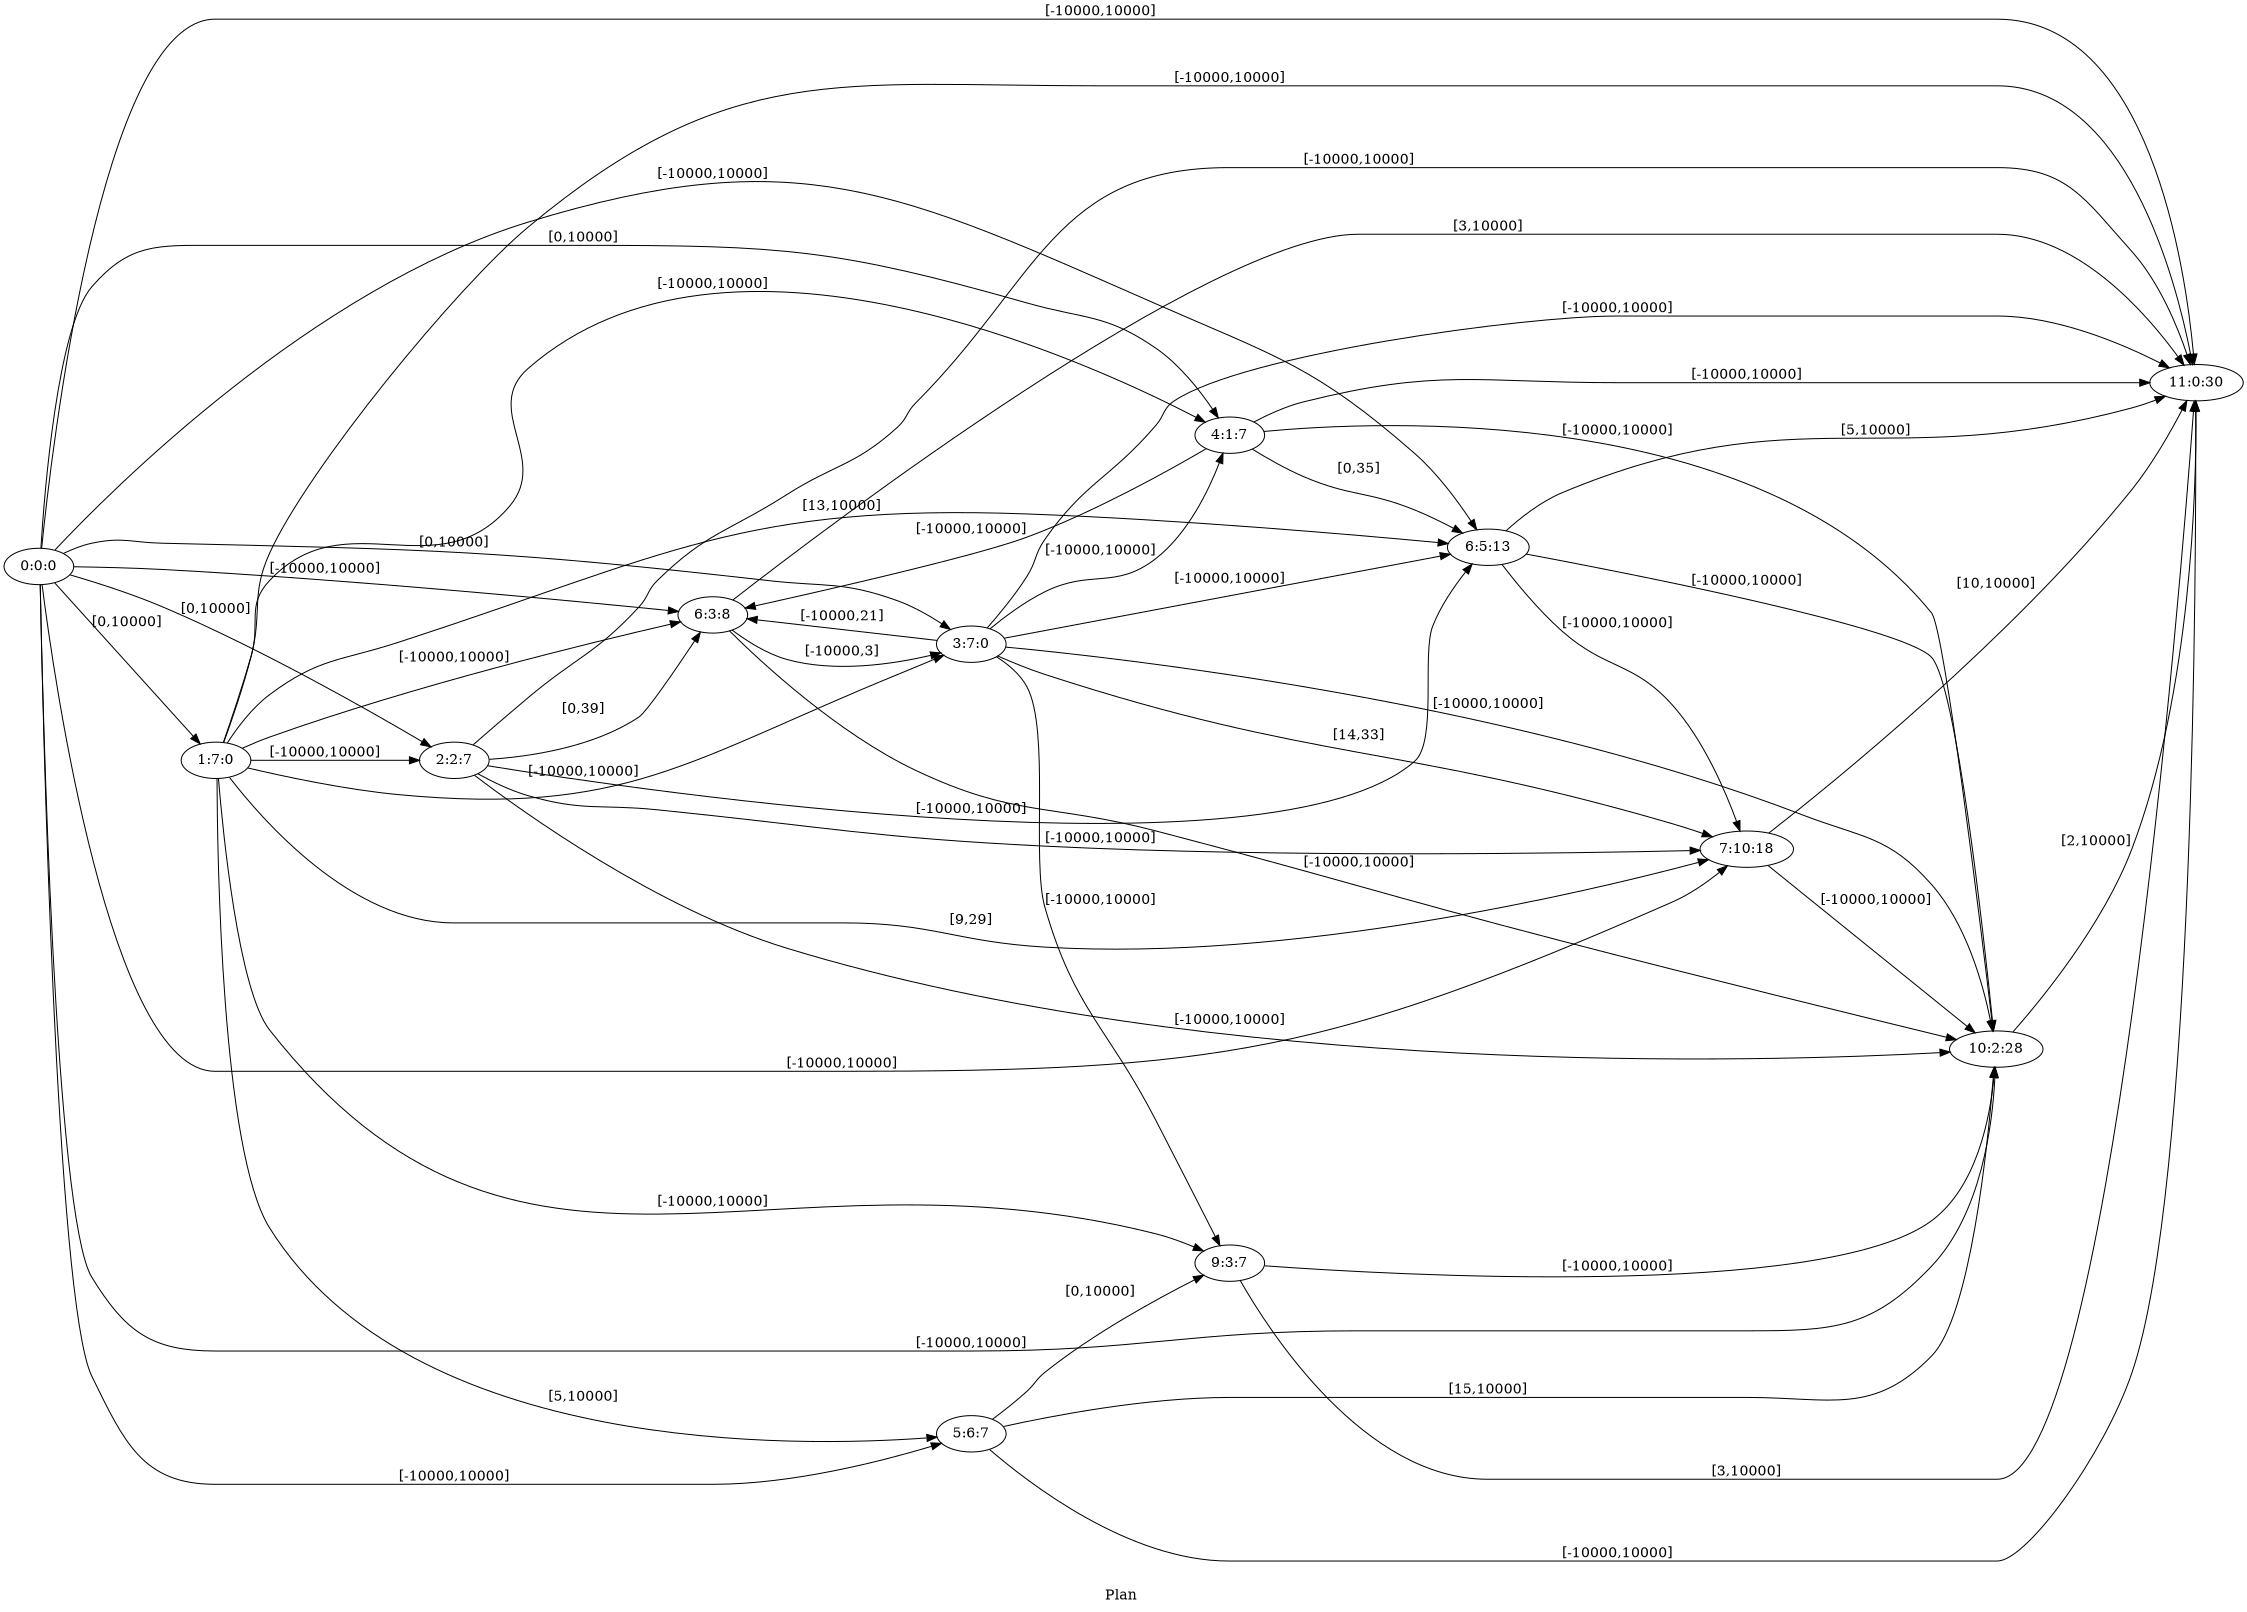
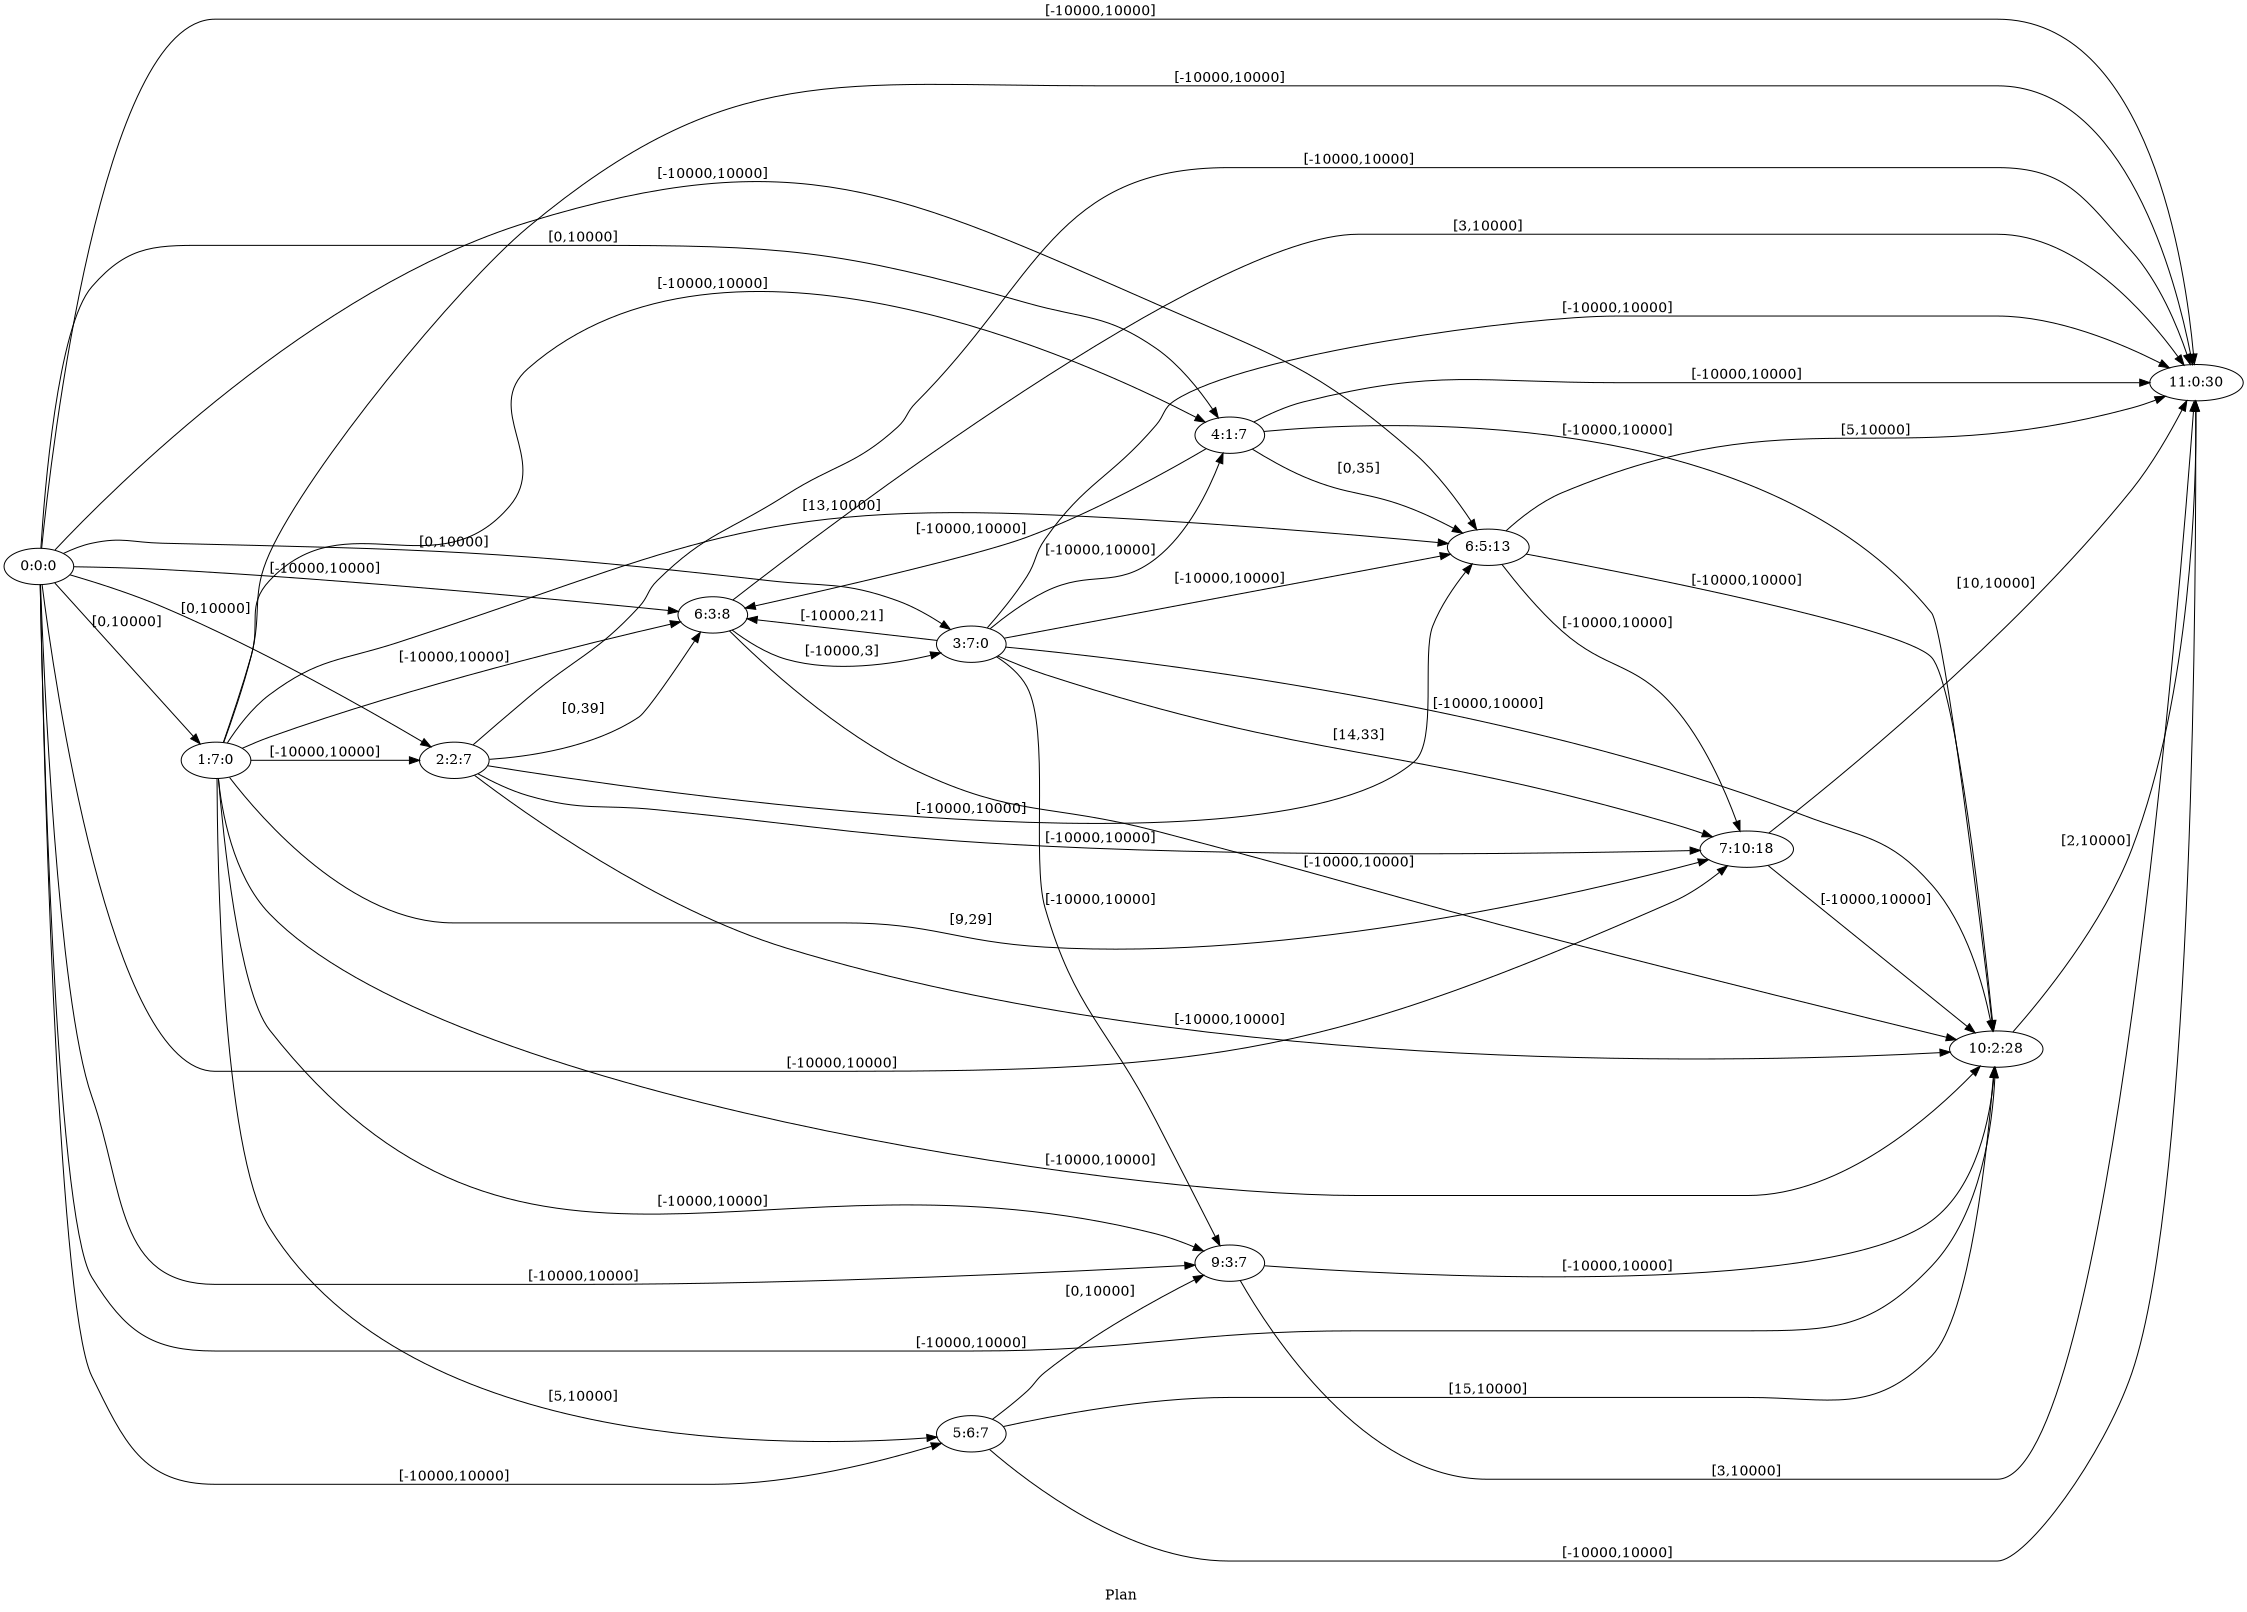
edge "1:7:0" -> "3:7:0": now "1:7:0" -> "10:2:28"
edge "0:0:0" -> "9:3:7": added, label "[-10000,10000]"
